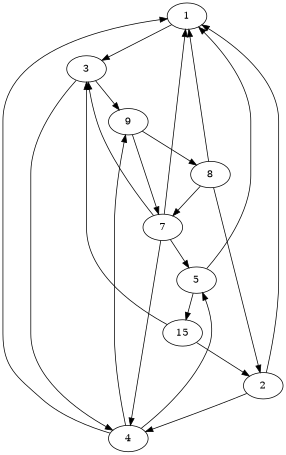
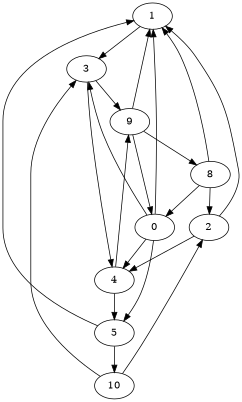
edge "4" -> "1": now "9" -> "1"
node "7": label "7" -> "0"
node "15": label "15" -> "10"
